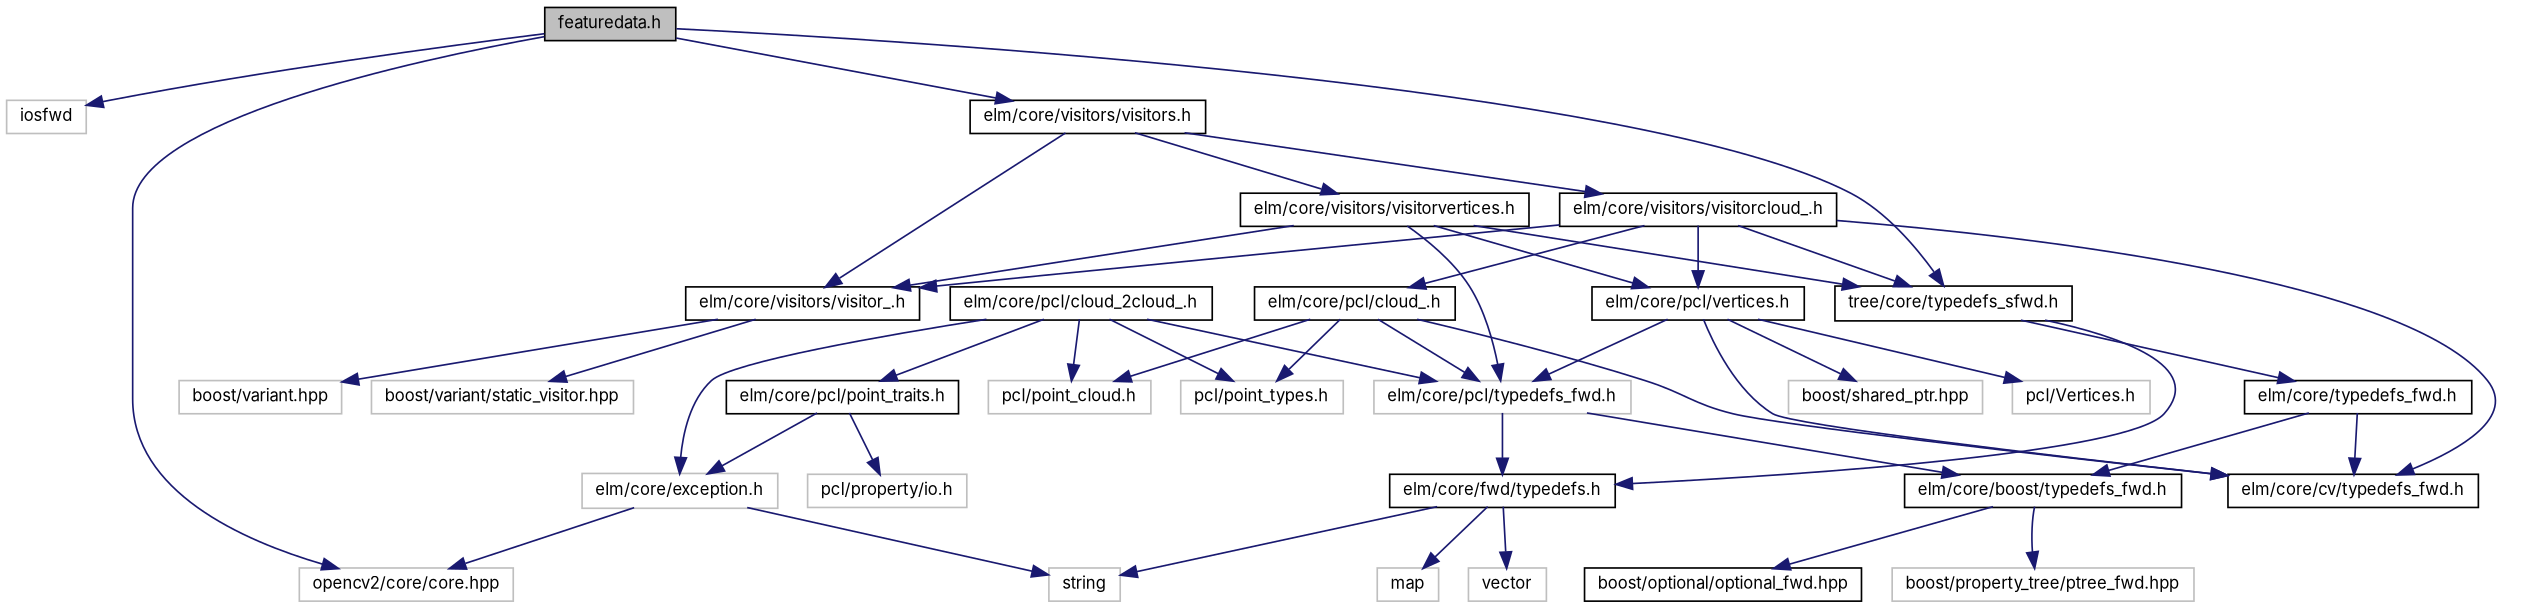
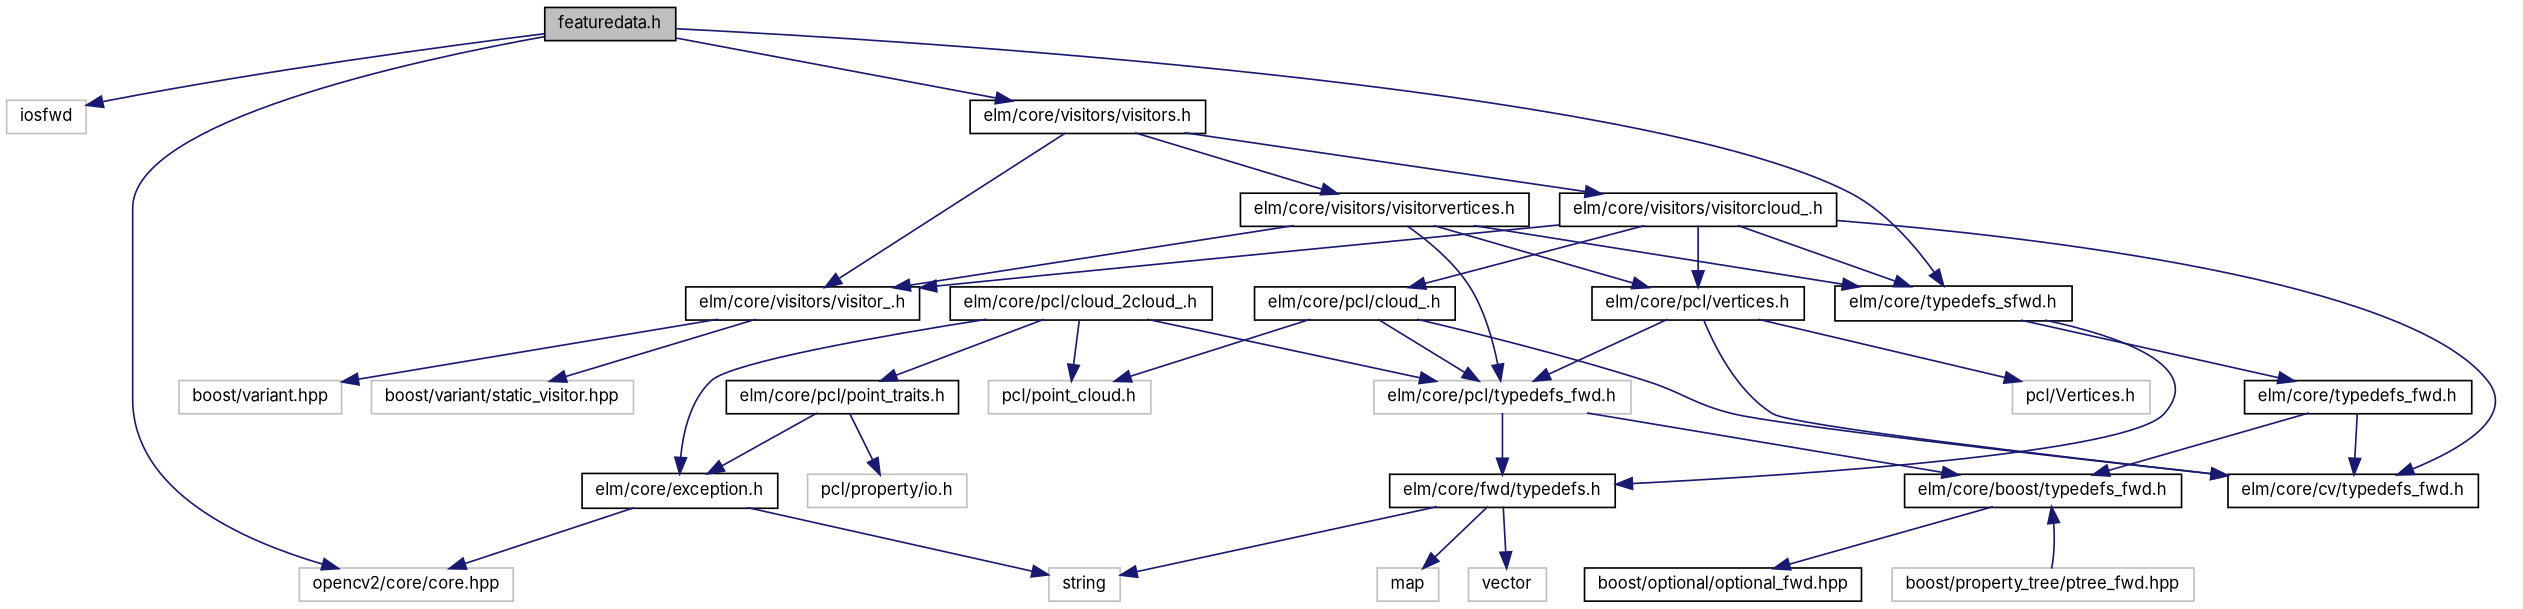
node "tree/core/typedefs_sfwd.h": label "tree/core/typedefs_sfwd.h" -> "elm/core/typedefs_sfwd.h"
node "pcl/point_types.h": removed
node "boost/shared_ptr.hpp": removed
node "elm/core/exception.h": color grey75 -> black
edge "elm/core/boost/typedefs_fwd.h" -> "boost/property_tree/ptree_fwd.hpp": reversed
